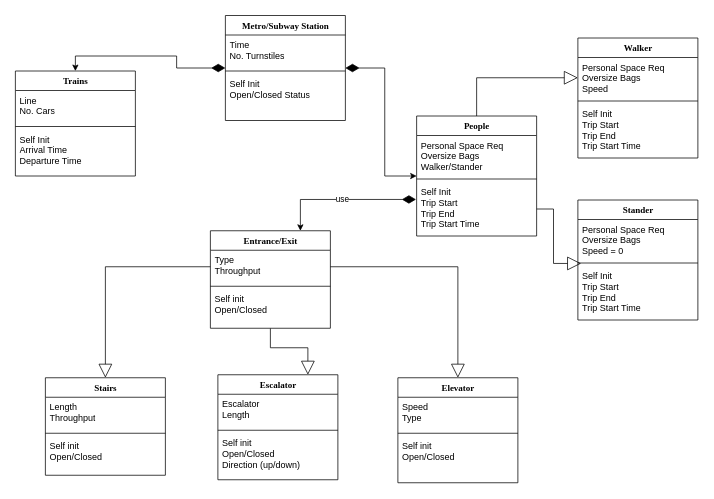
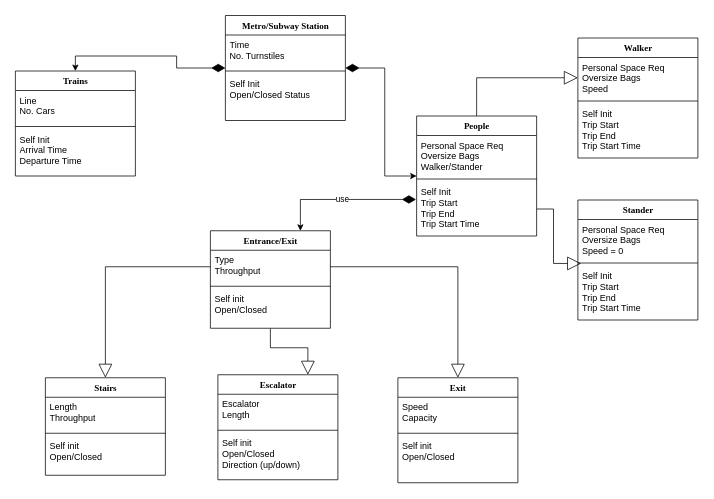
node "Elevator": label "Elevator" -> "Exit"
node "Speed Type": label "Speed Type" -> "Speed Capacity"
